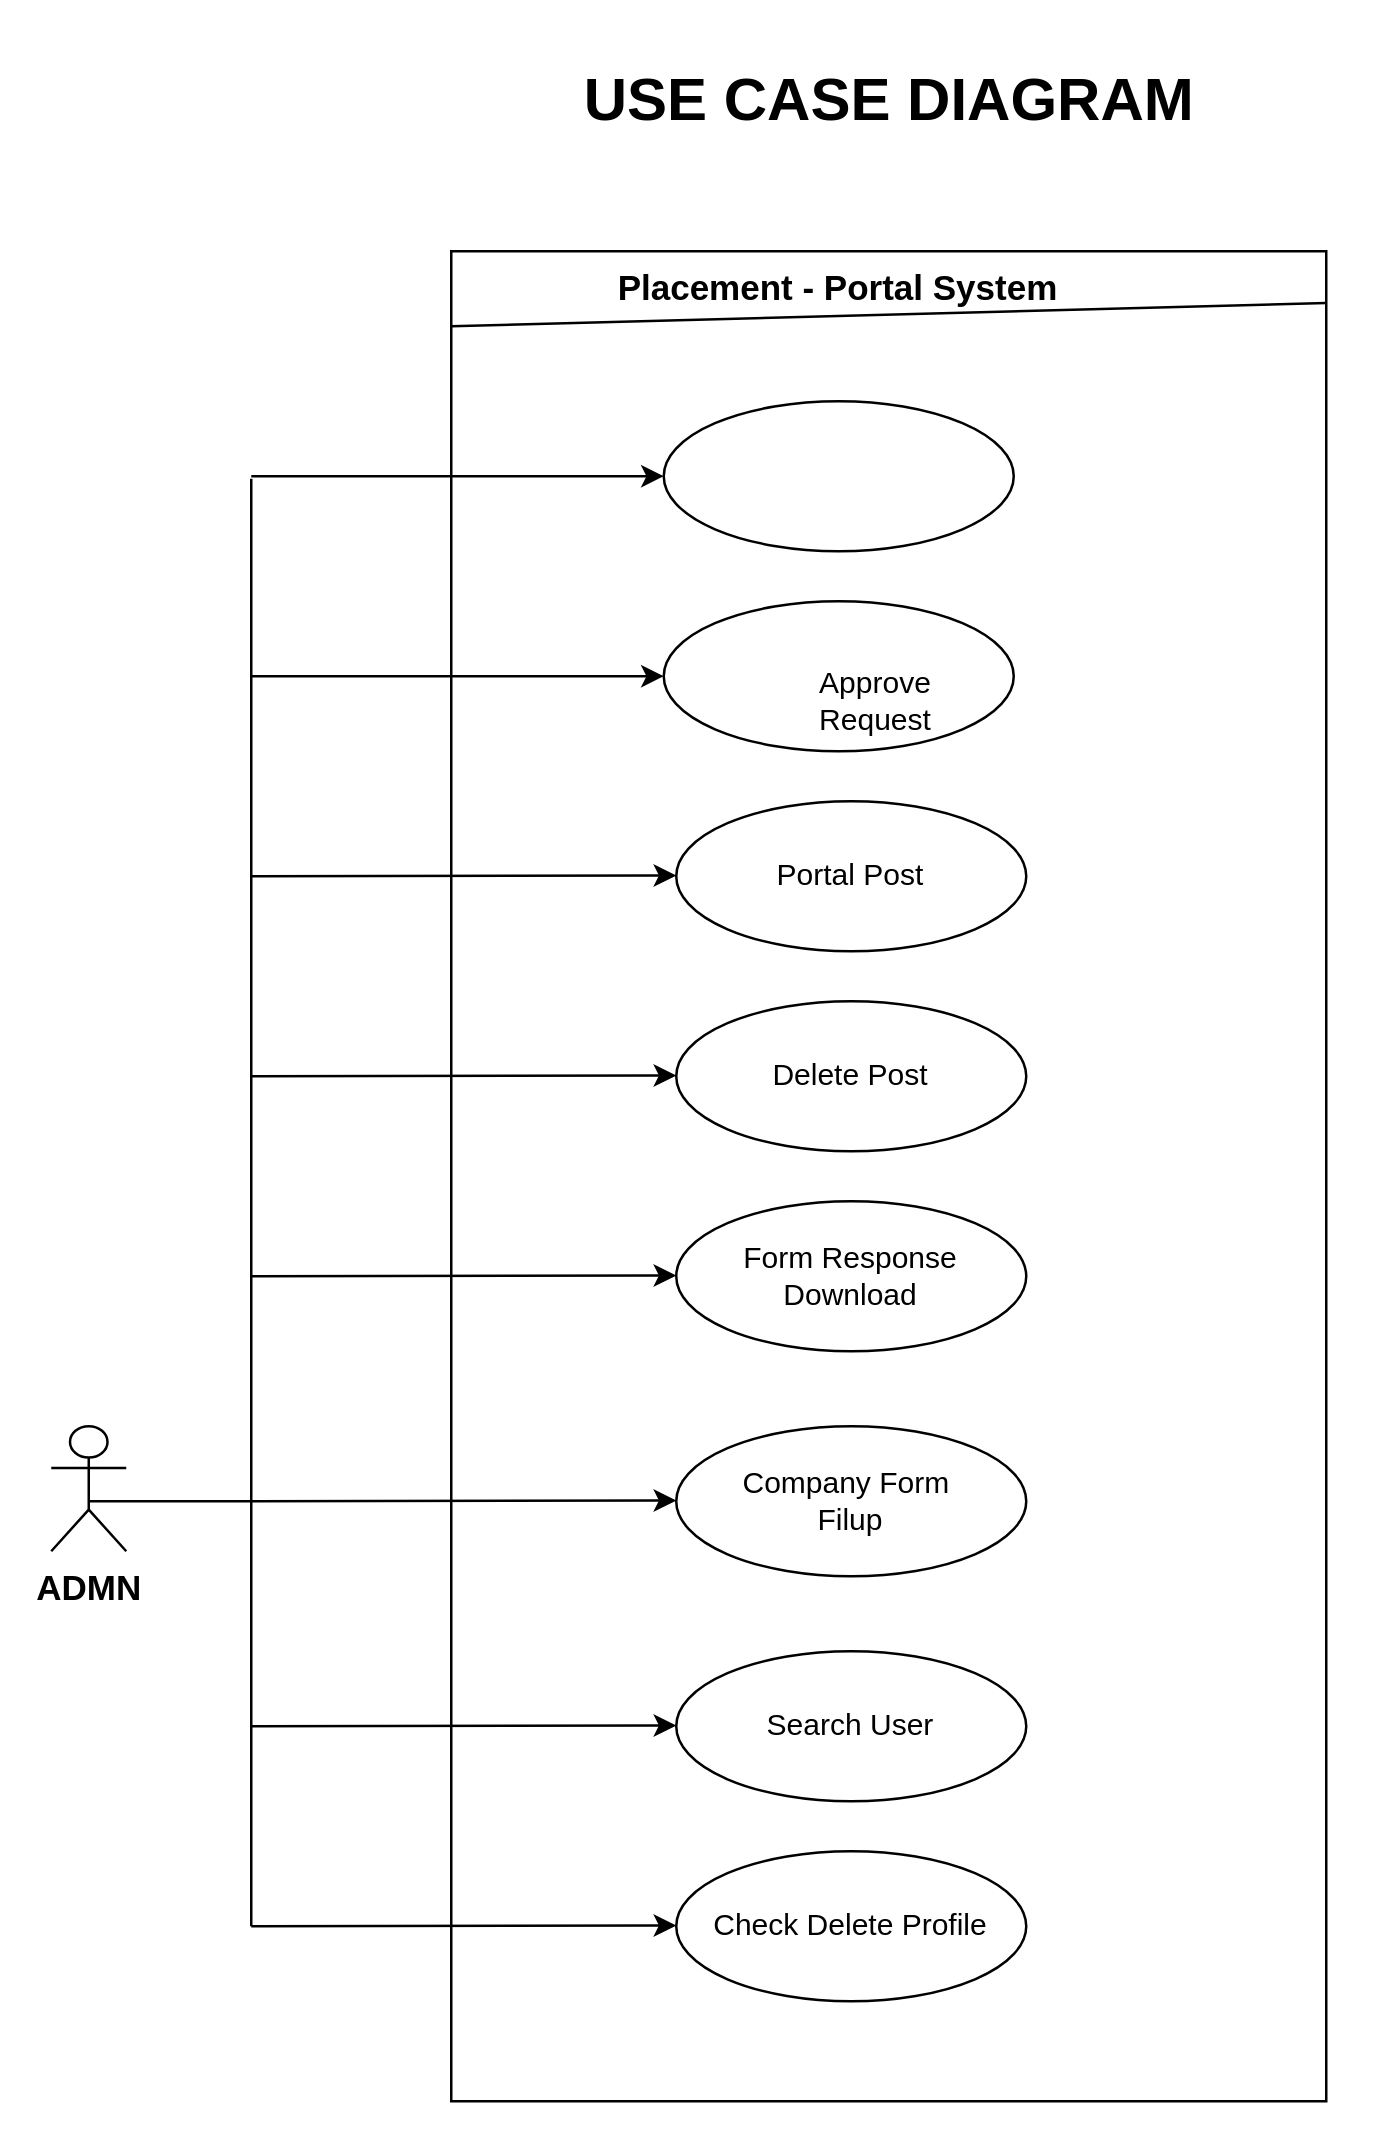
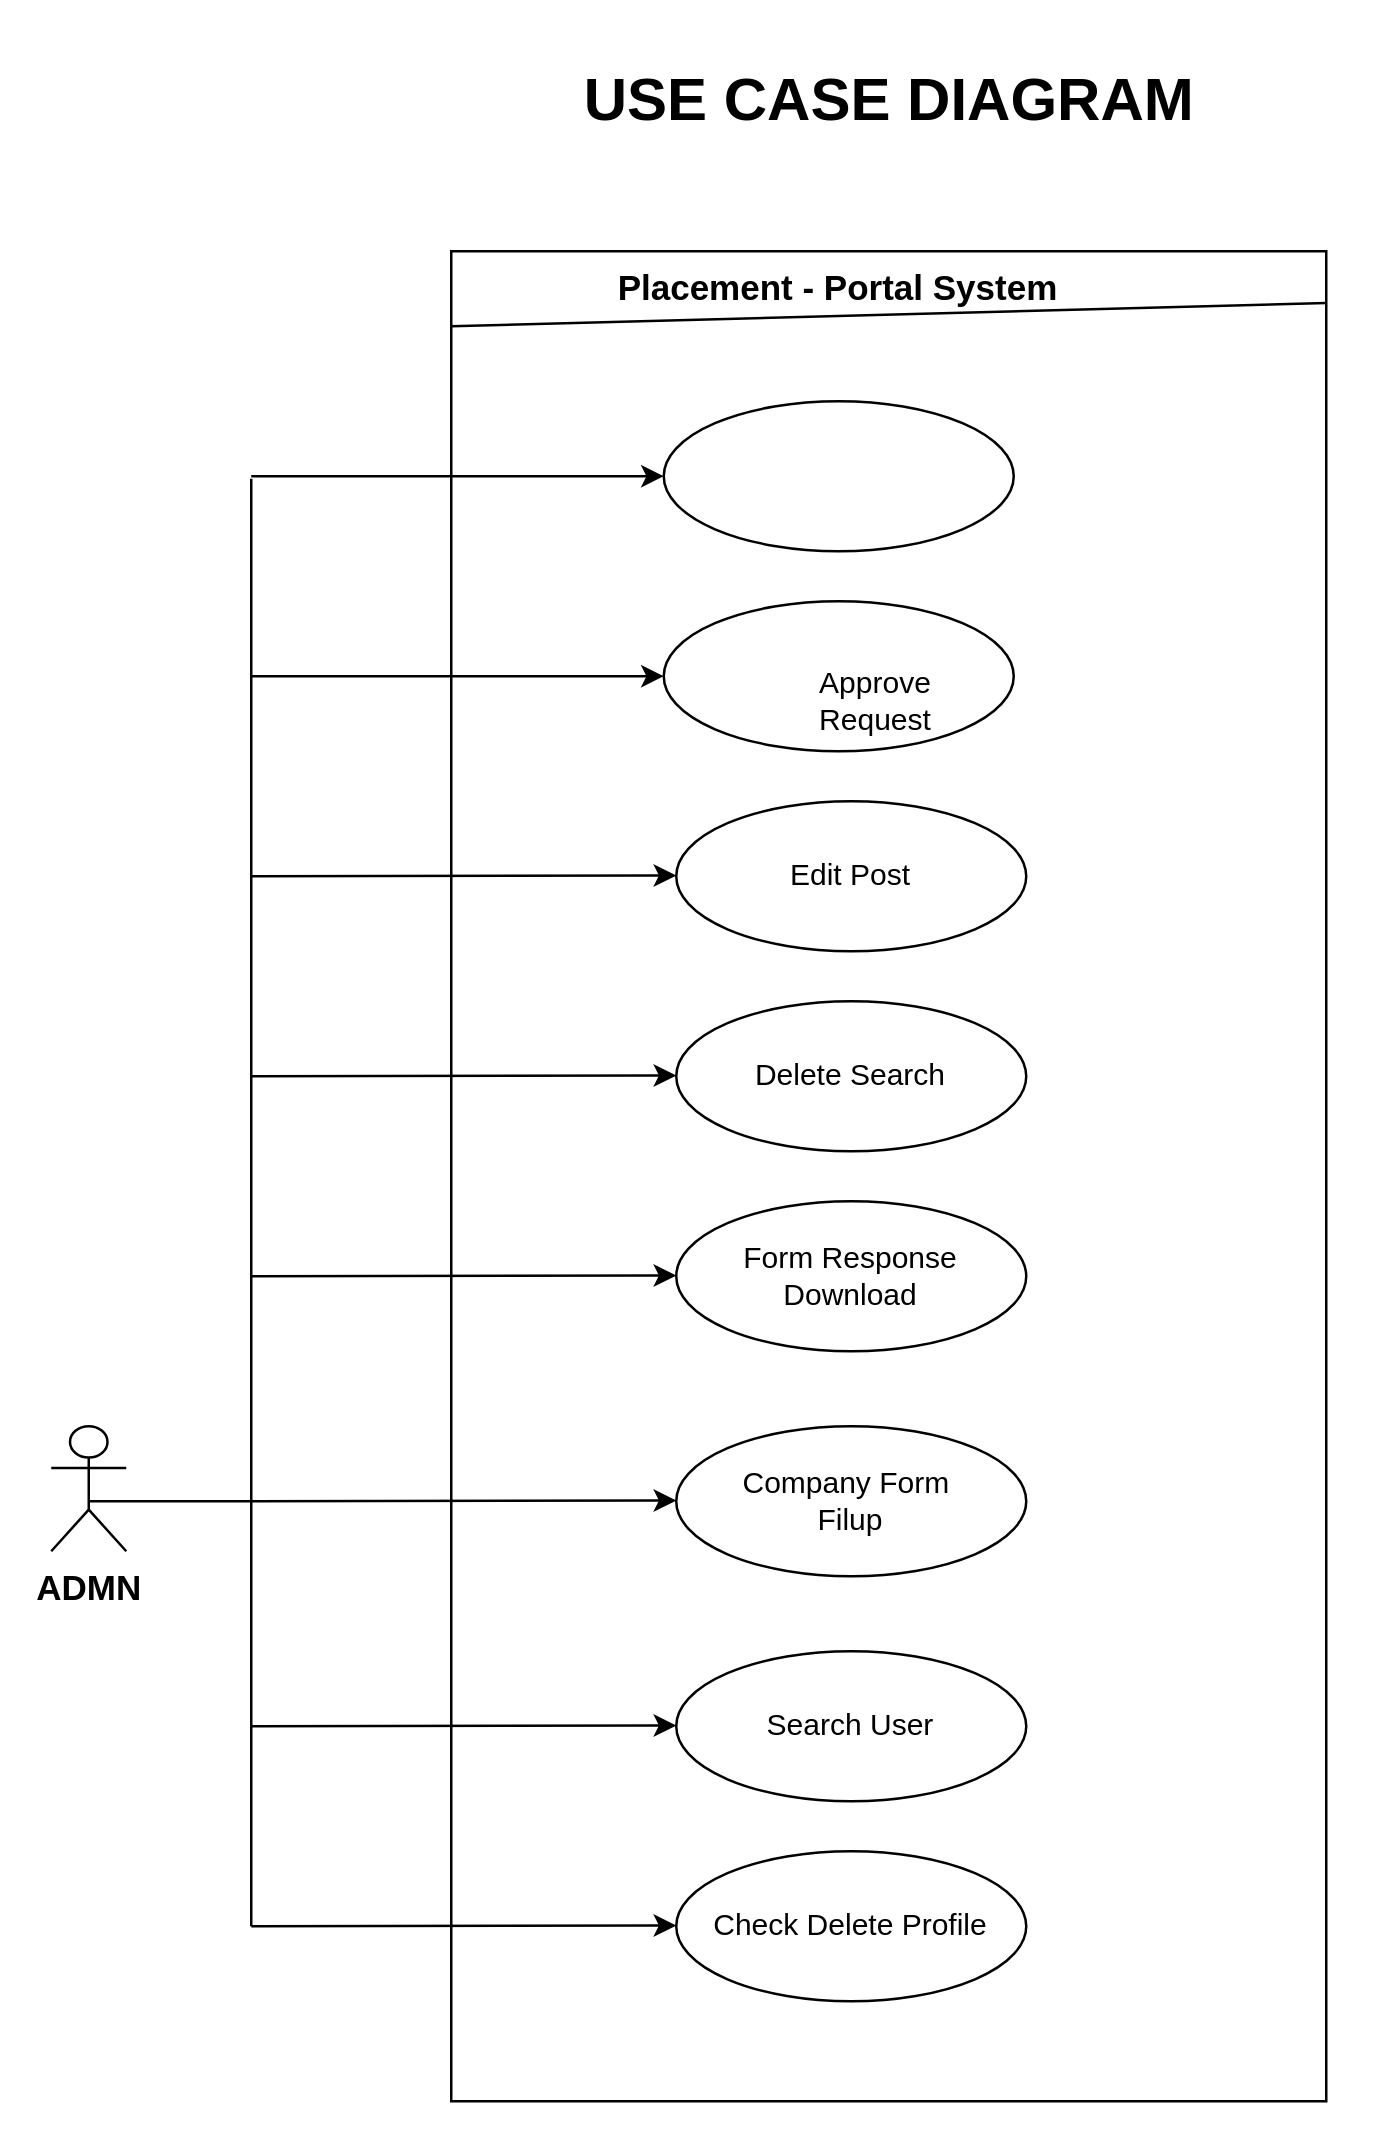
node "Portal Post": label "Portal Post" -> "Edit Post"
node "Delete Post": label "Delete Post" -> "Delete Search"
